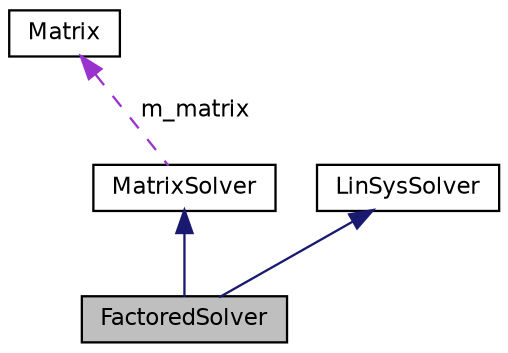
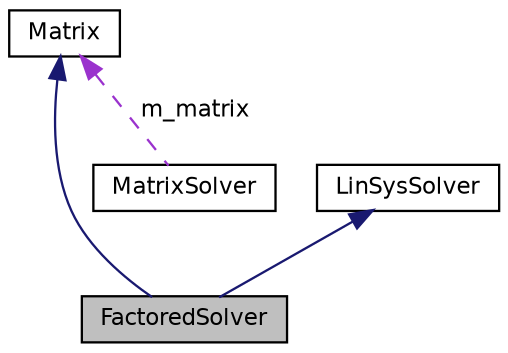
edge "FactoredSolver" -> "MatrixSolver": now "FactoredSolver" -> "Matrix"
